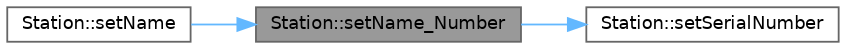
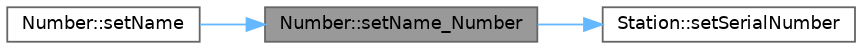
node "Station::setName": label "Station::setName" -> "Number::setName"
node "Station::setName_Number": label "Station::setName_Number" -> "Number::setName_Number"
